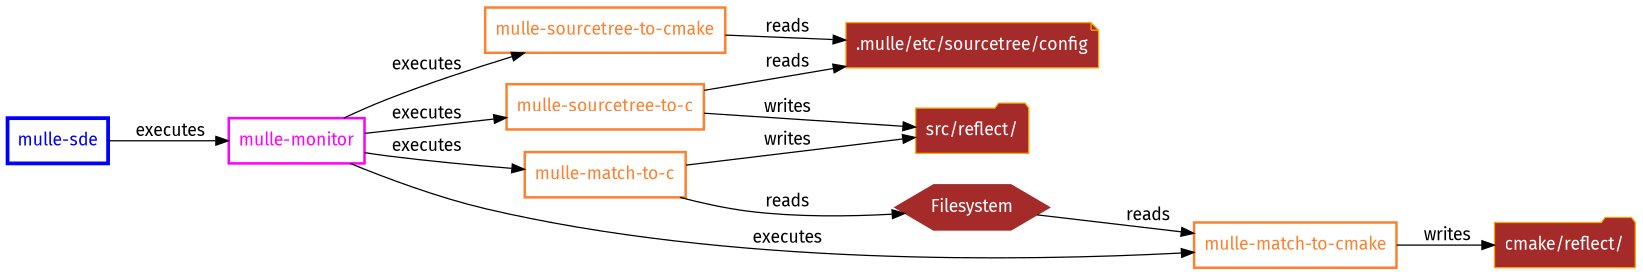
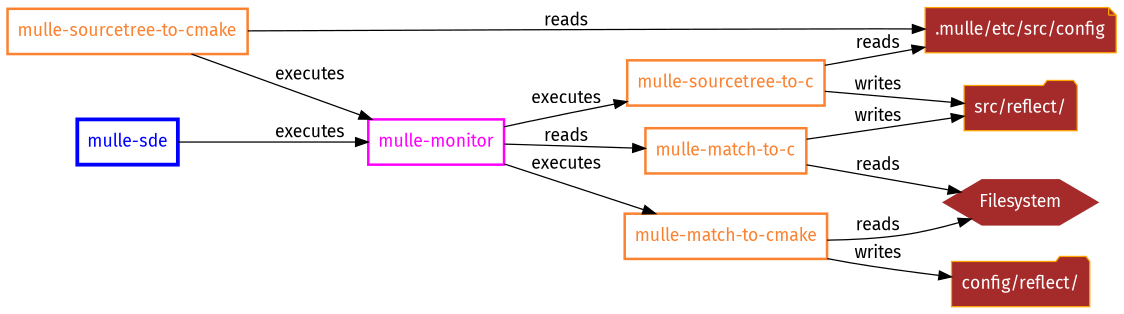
node ".mulle/etc/sourcetree/config": label ".mulle/etc/sourcetree/config" -> ".mulle/etc/src/config"
edge "mulle-monitor" -> "mulle-sourcetree-to-cmake": reversed
edge "mulle-monitor" -> "mulle-match-to-c": label " executes" -> " reads"
edge "Filesystem" -> "mulle-match-to-cmake": reversed
node "cmake/reflect/": label "cmake/reflect/" -> "config/reflect/"
